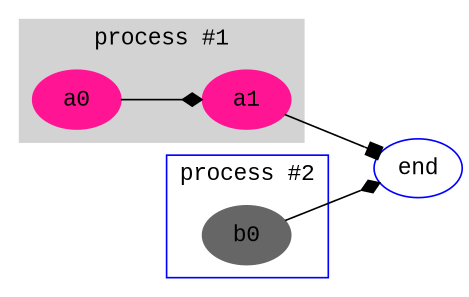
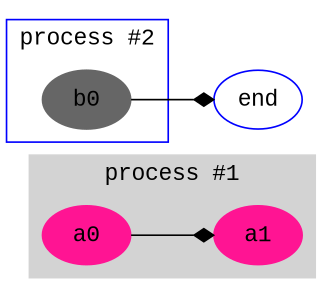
edge "a1" -> "end": removed
